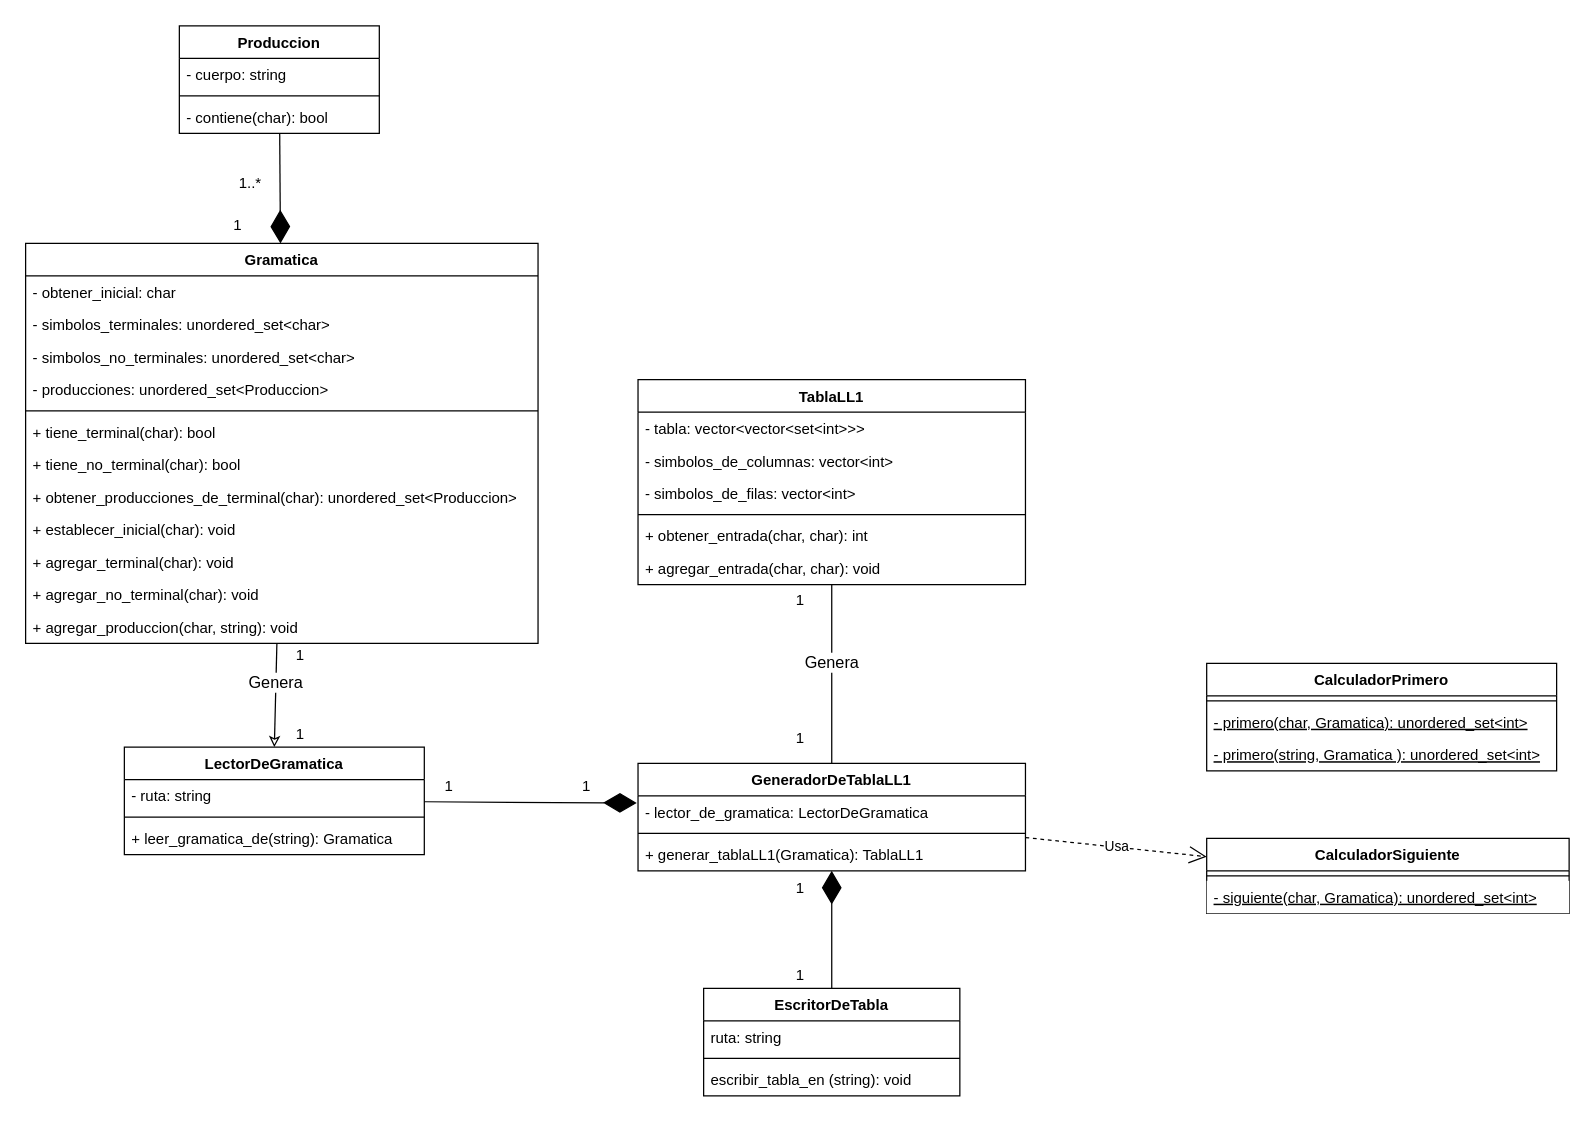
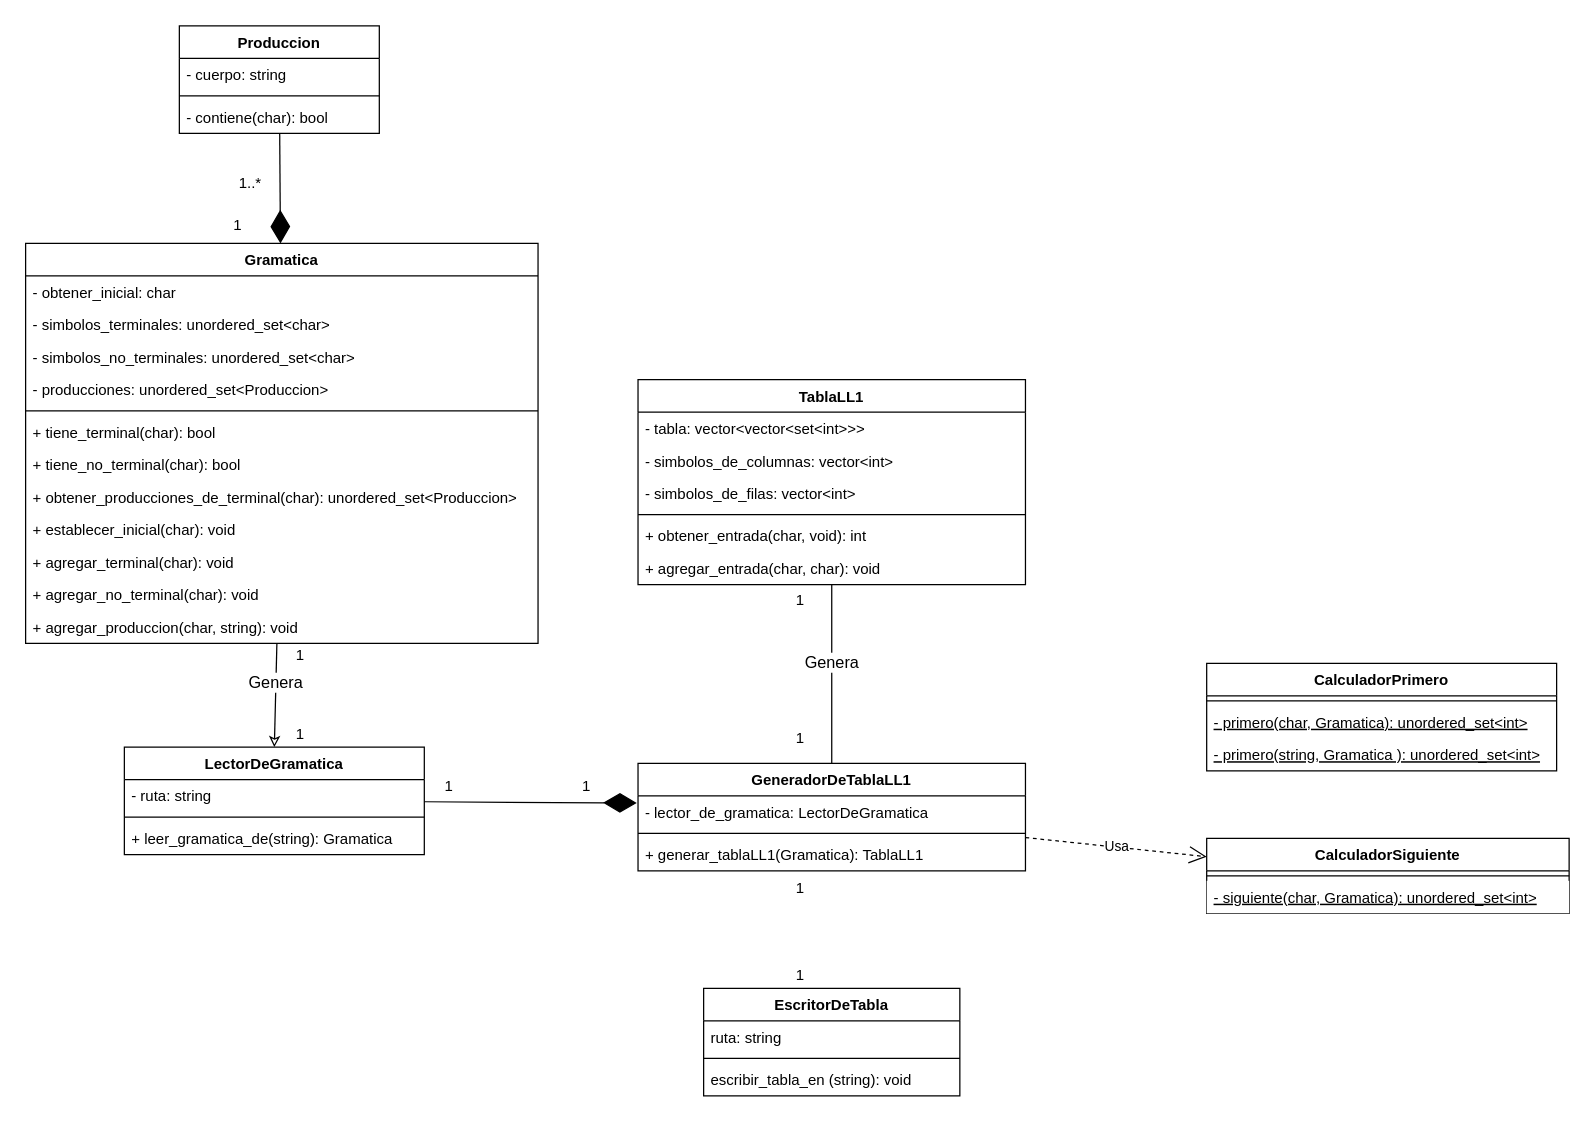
node "+ obtener_entrada(char, char): int": label "+ obtener_entrada(char, char): int" -> "+ obtener_entrada(char, void): int"
edge "EscritorDeTabla" -> "GeneradorDeTablaLL1": removed
